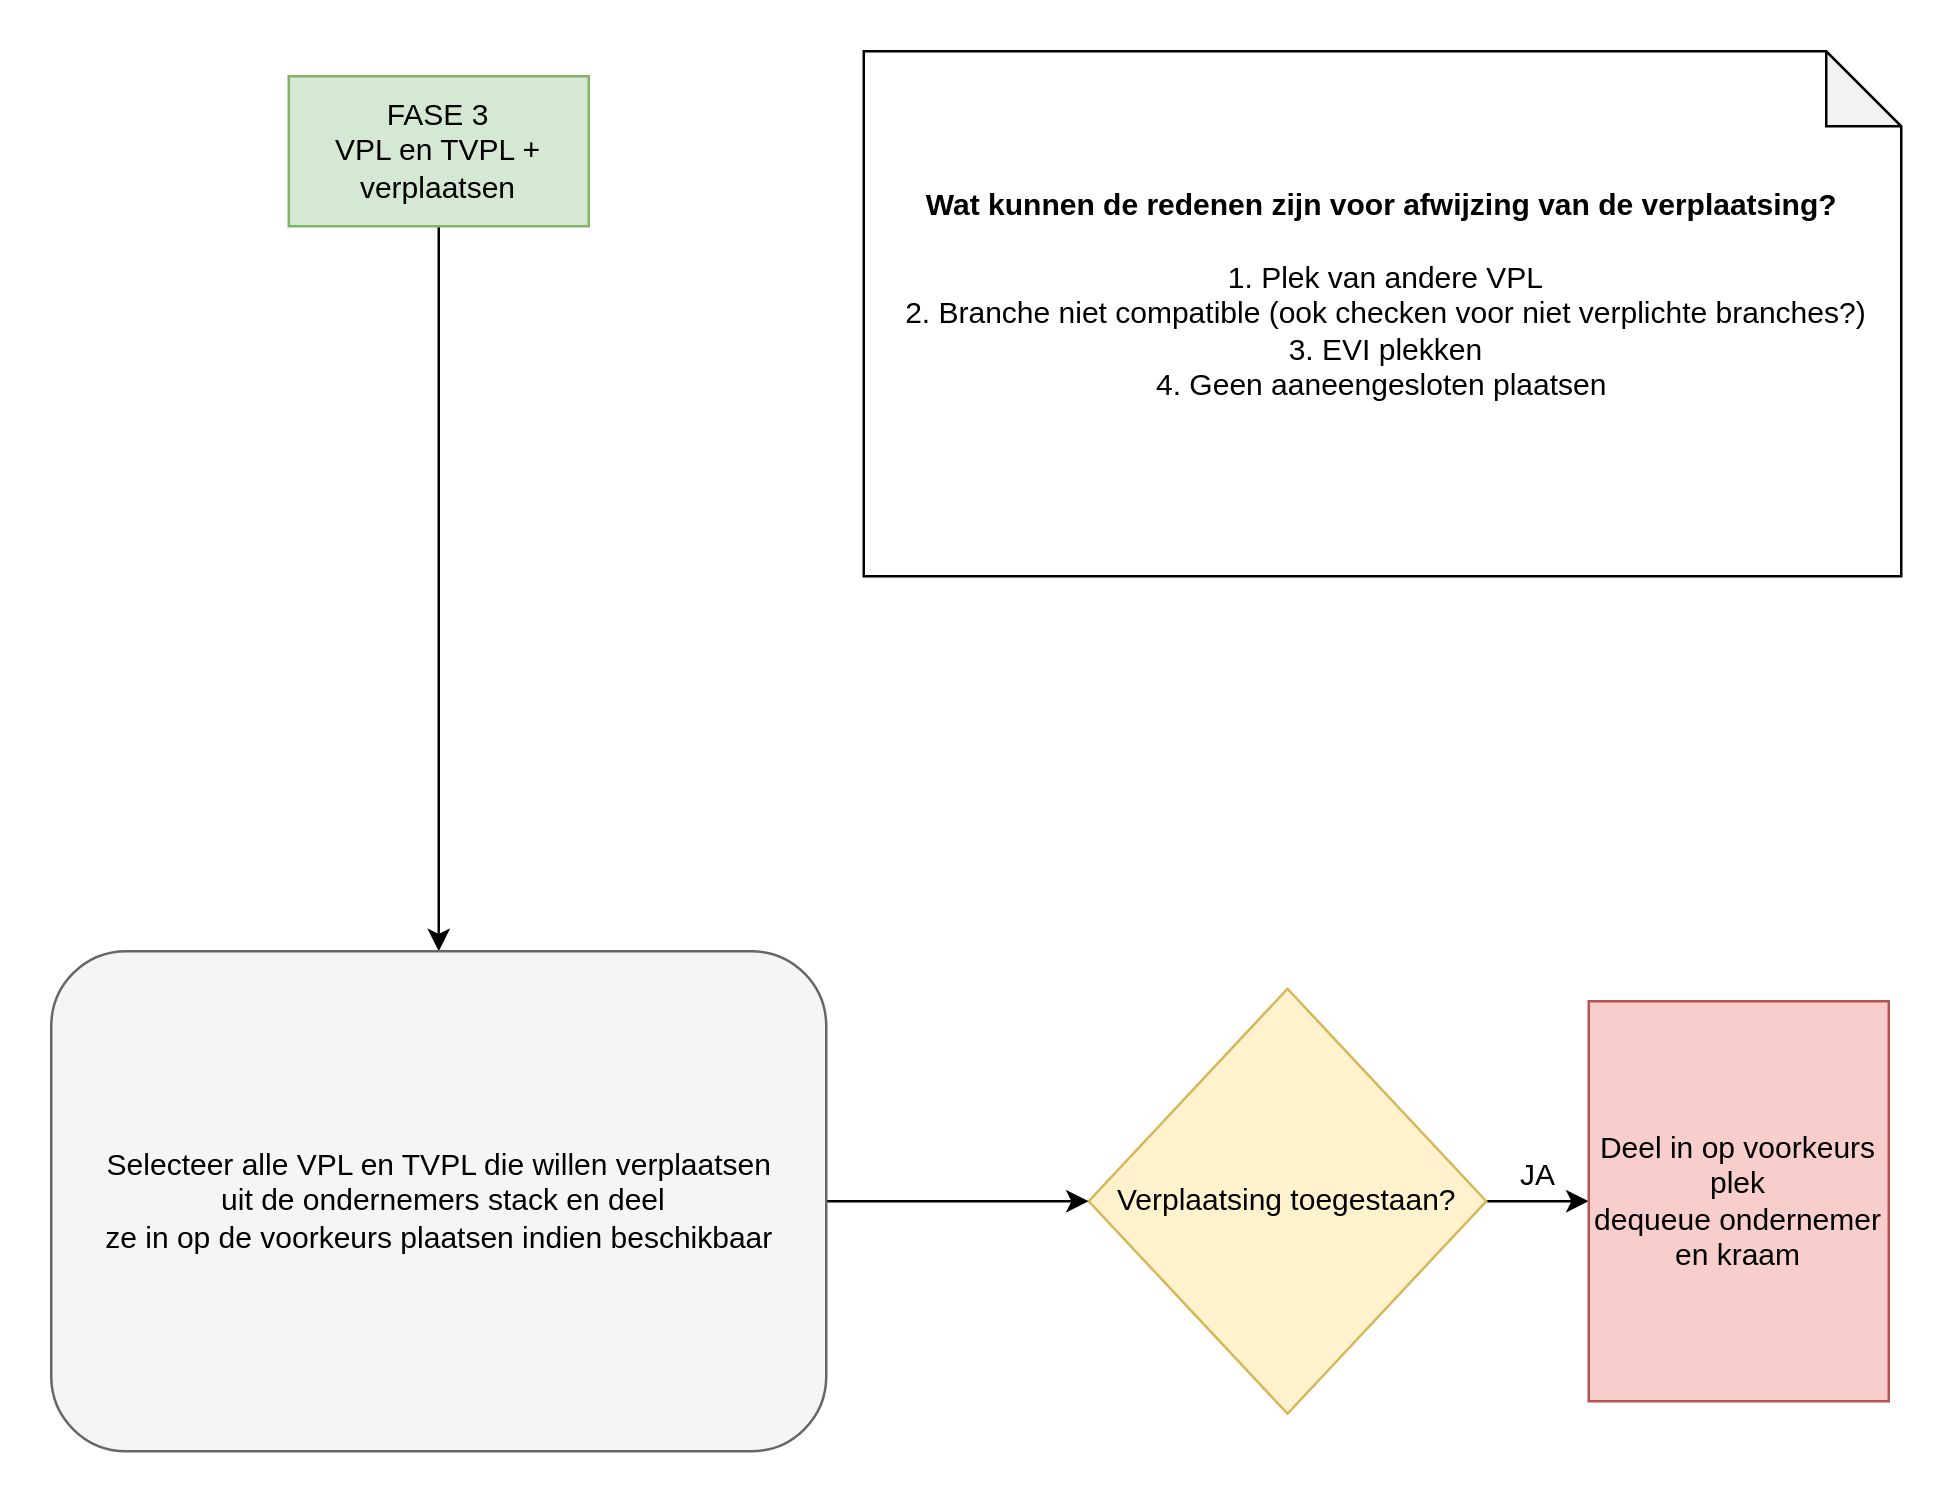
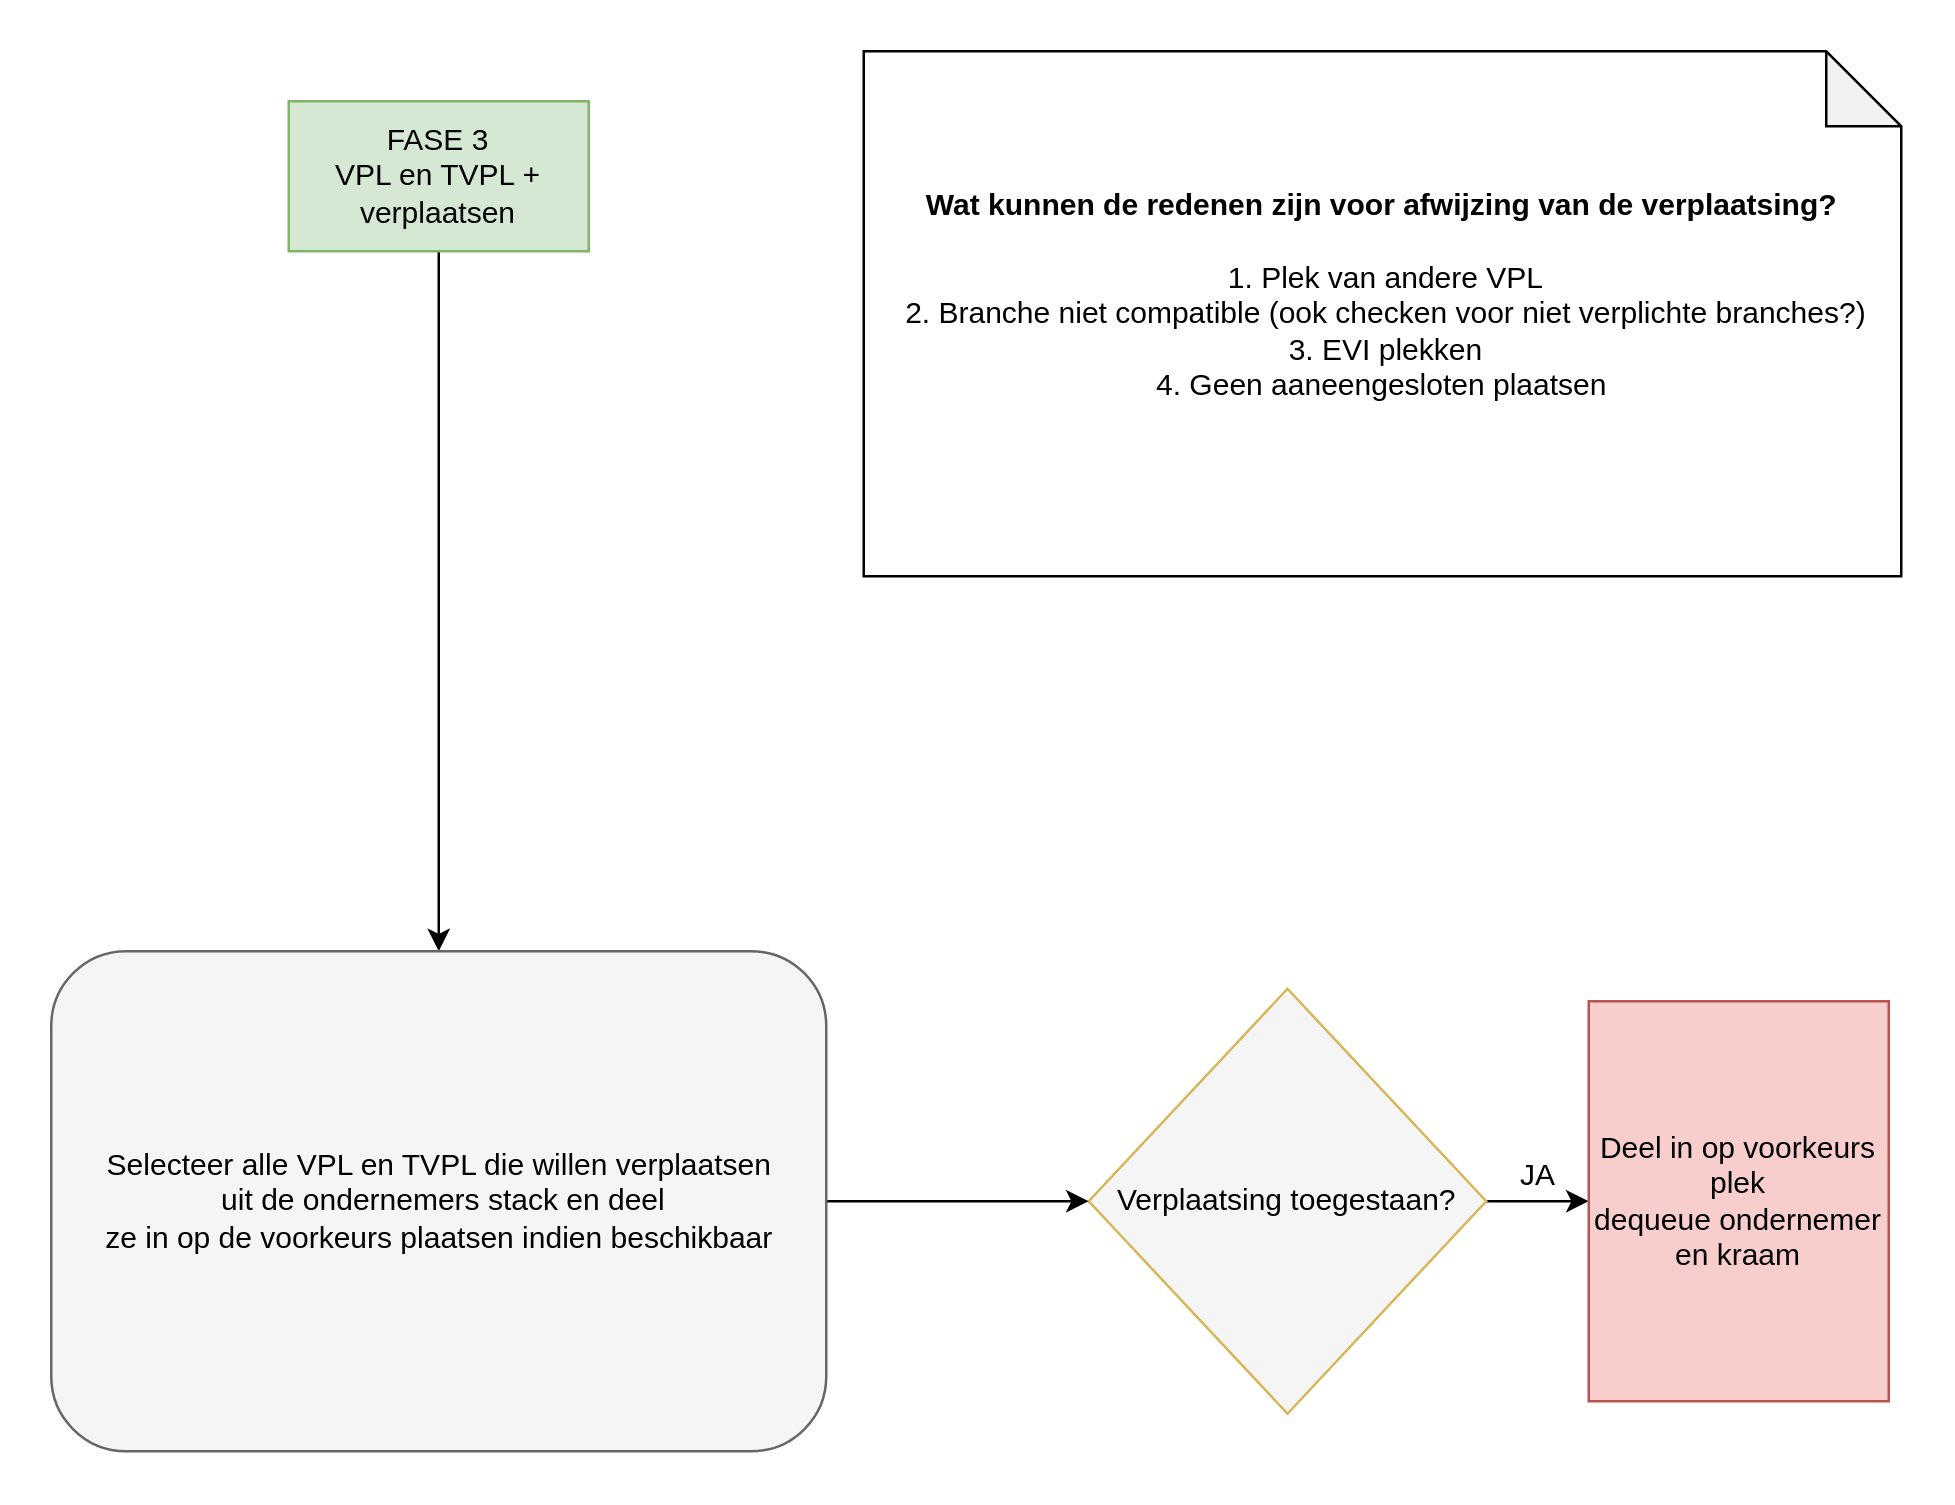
node "FASE 3 VPL en TVPL + verplaatsen": moved (439, 151) -> (439, 176)
node "Verplaatsing toegestaan?": fillcolor #fff2cc -> #f5f5f5
